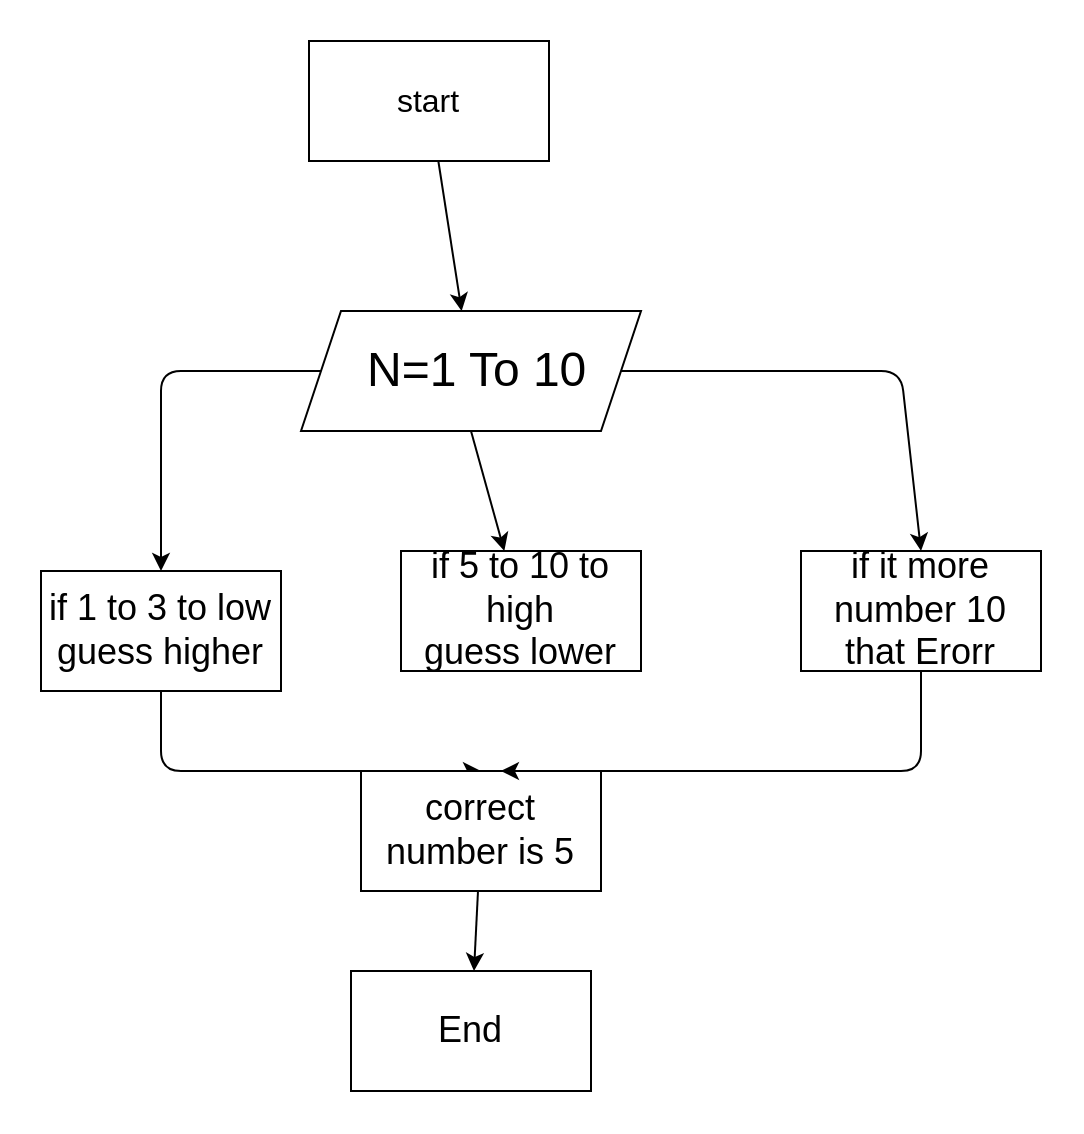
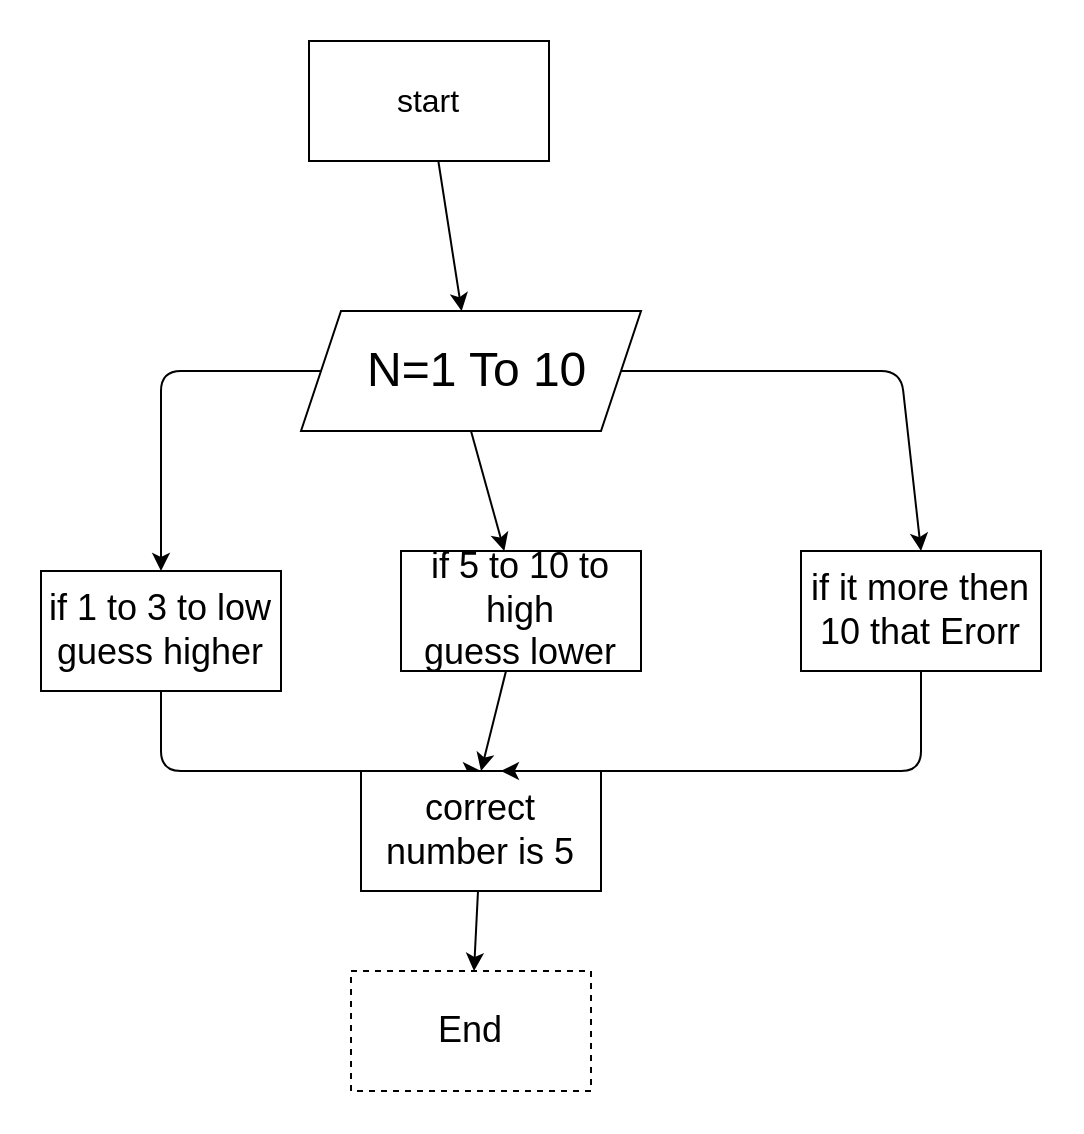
node "if it more number 10 that Erorr": label "if it more number 10 that Erorr" -> "if it more then 10 that Erorr"
edge "if 5 to 10 to high guess lower" -> "correct number is 5": added
node "End": style solid -> dashed
